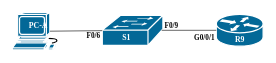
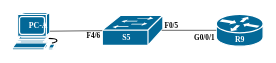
node "F0/9": label "F0/9" -> "F0/5"
node "F0/6": label "F0/6" -> "F4/6"
node "S1": label "S1" -> "S5"
